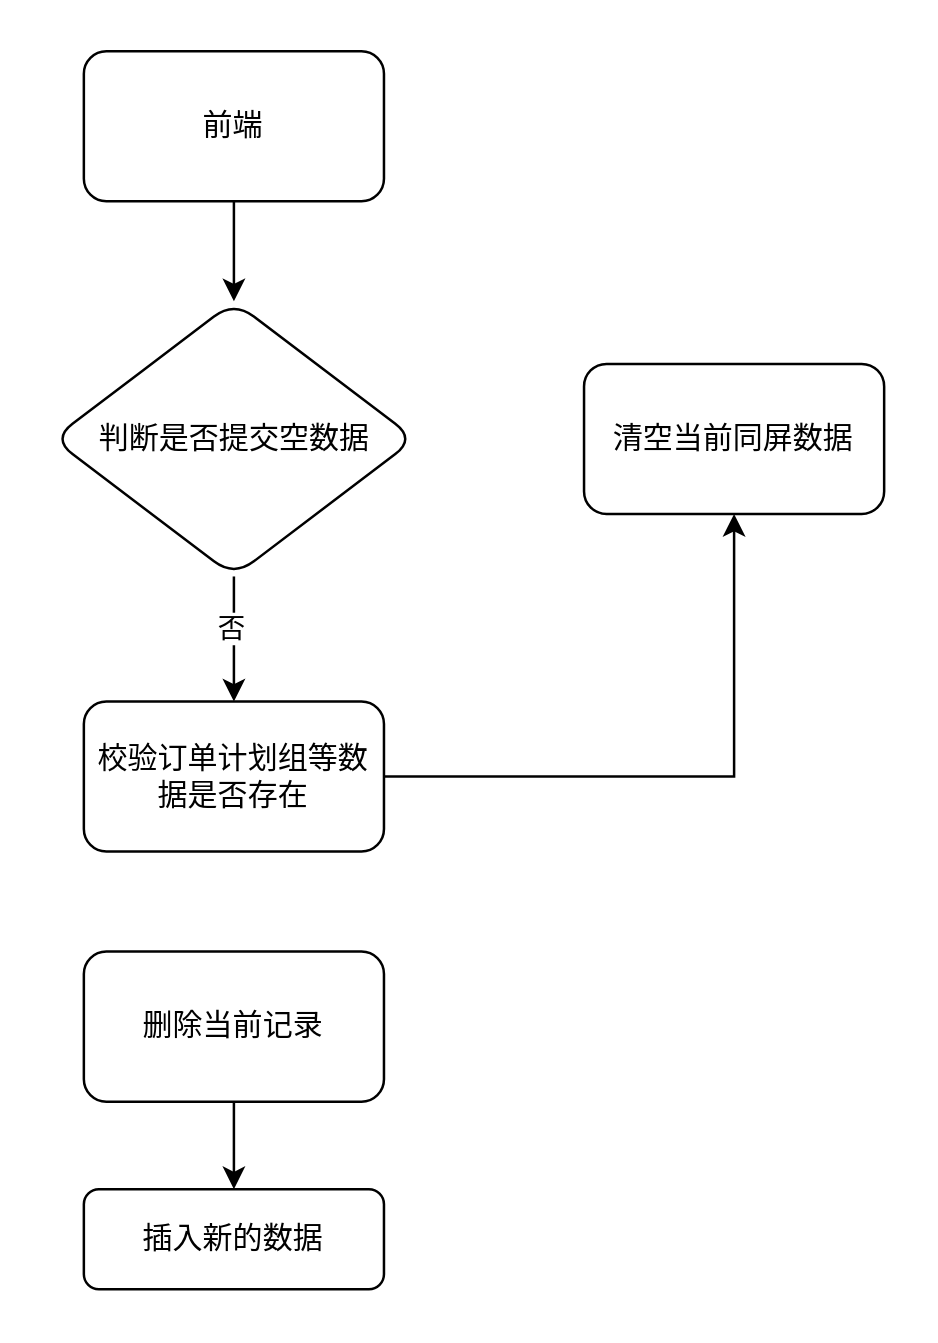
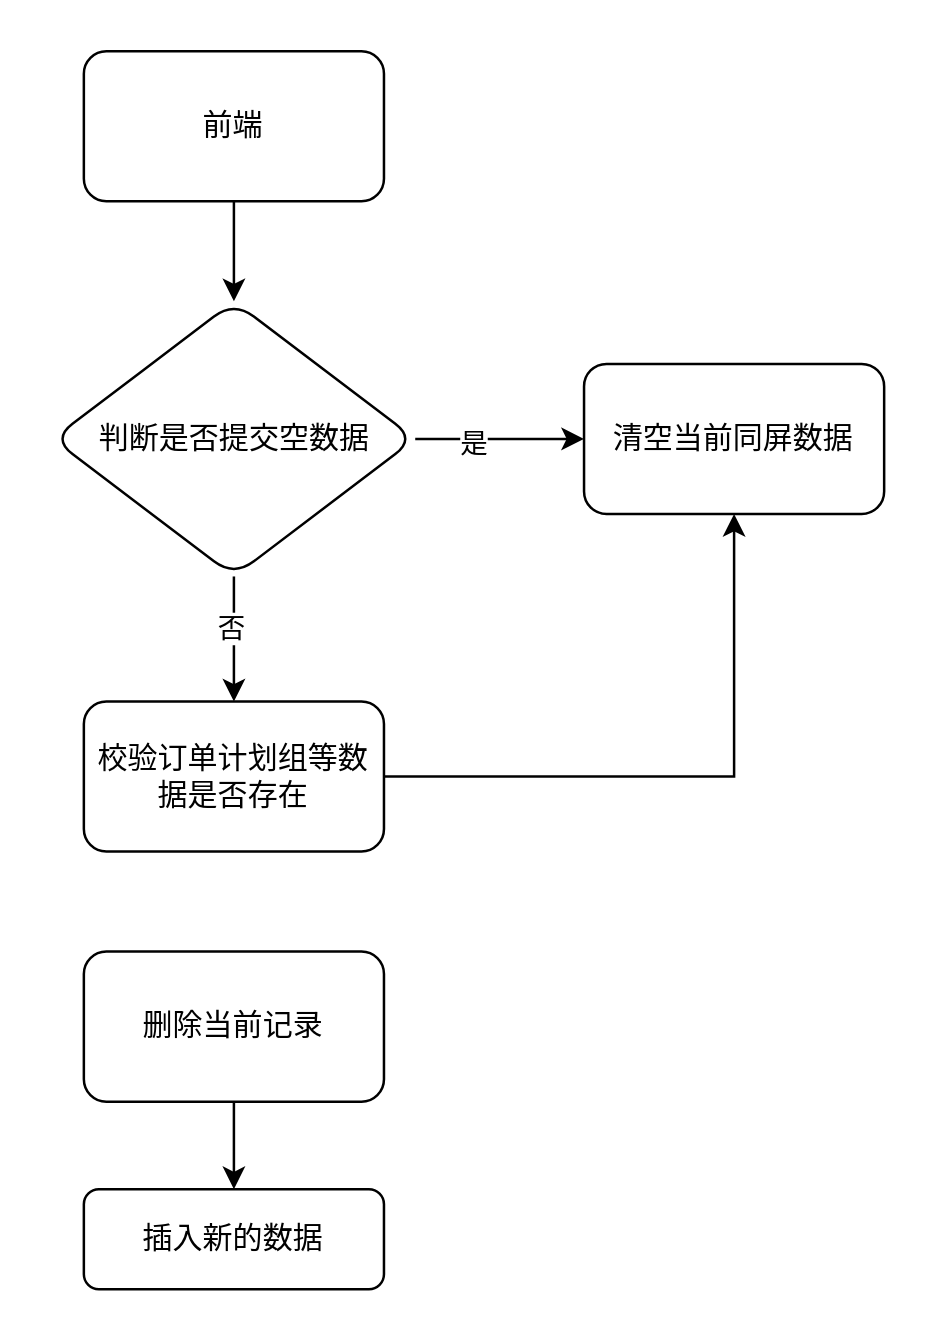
edge "判断是否提交空数据" -> "清空当前同屏数据": added, label "是"
